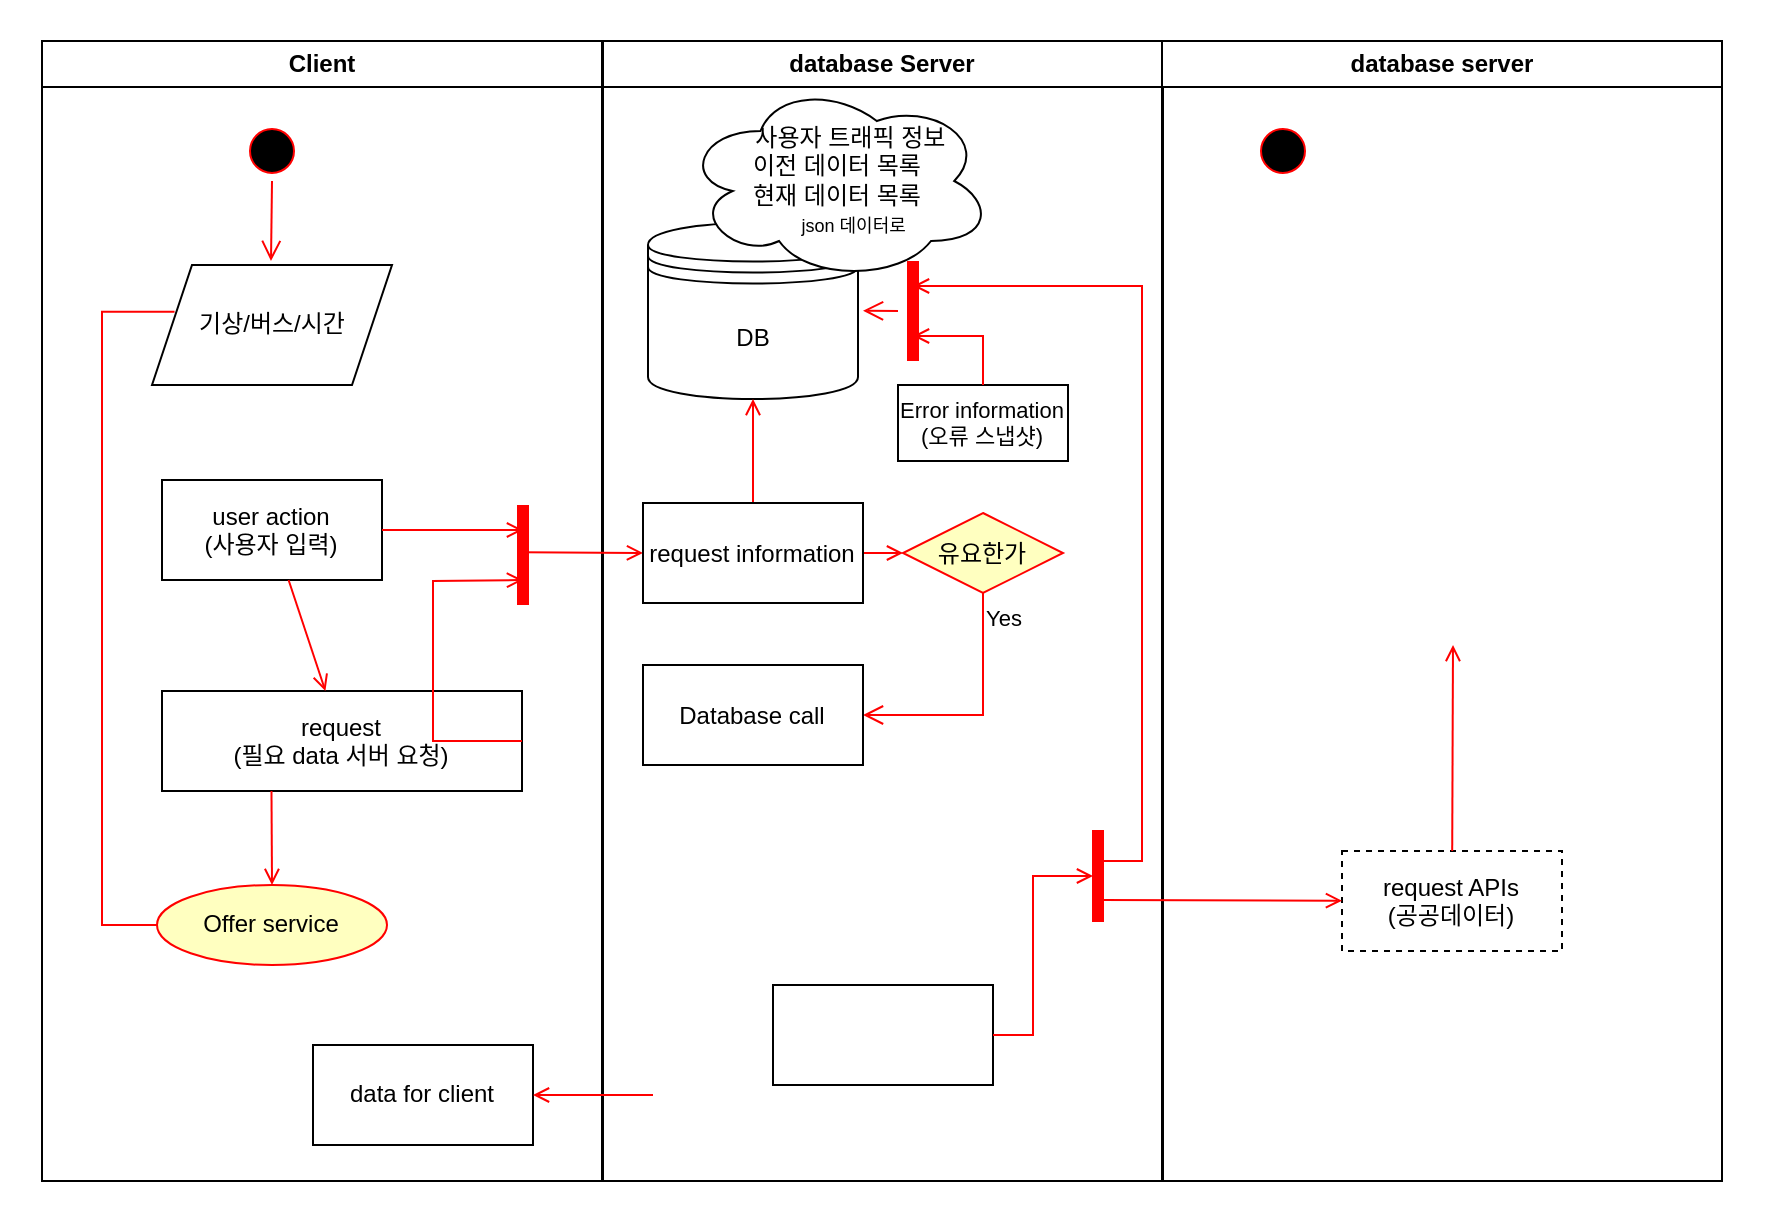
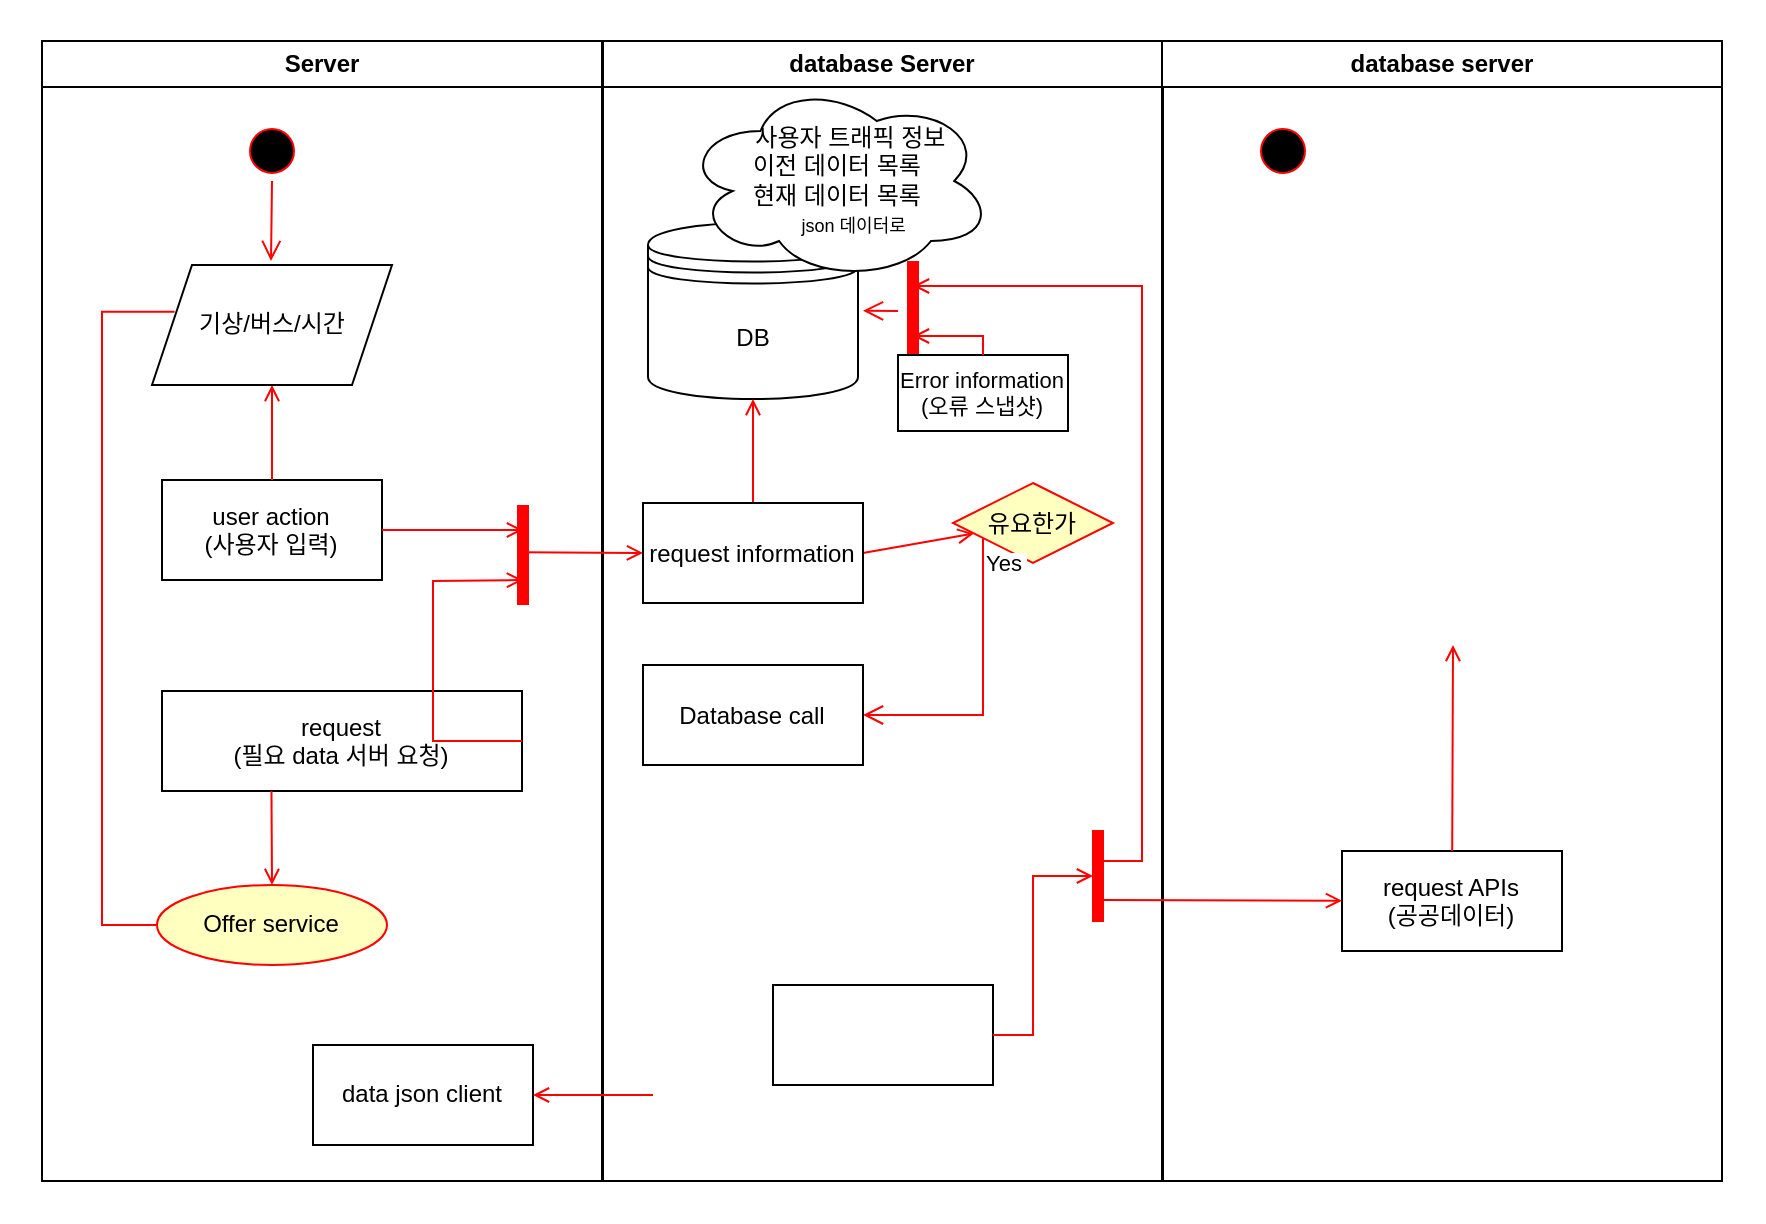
node "Client": label "Client" -> "Server"
node "Error information (오류 스냅샷)": moved (983, 423) -> (983, 393)
node "유요한가": moved (983, 553) -> (1033, 523)
edge "user action (사용자 입력)" -> "request (필요 data 서버 요청)": now "user action (사용자 입력)" -> "기상/버스/시간"
node "request APIs (공공데이터)": style dashed -> solid
node "data for client": label "data for client" -> "data json client"
